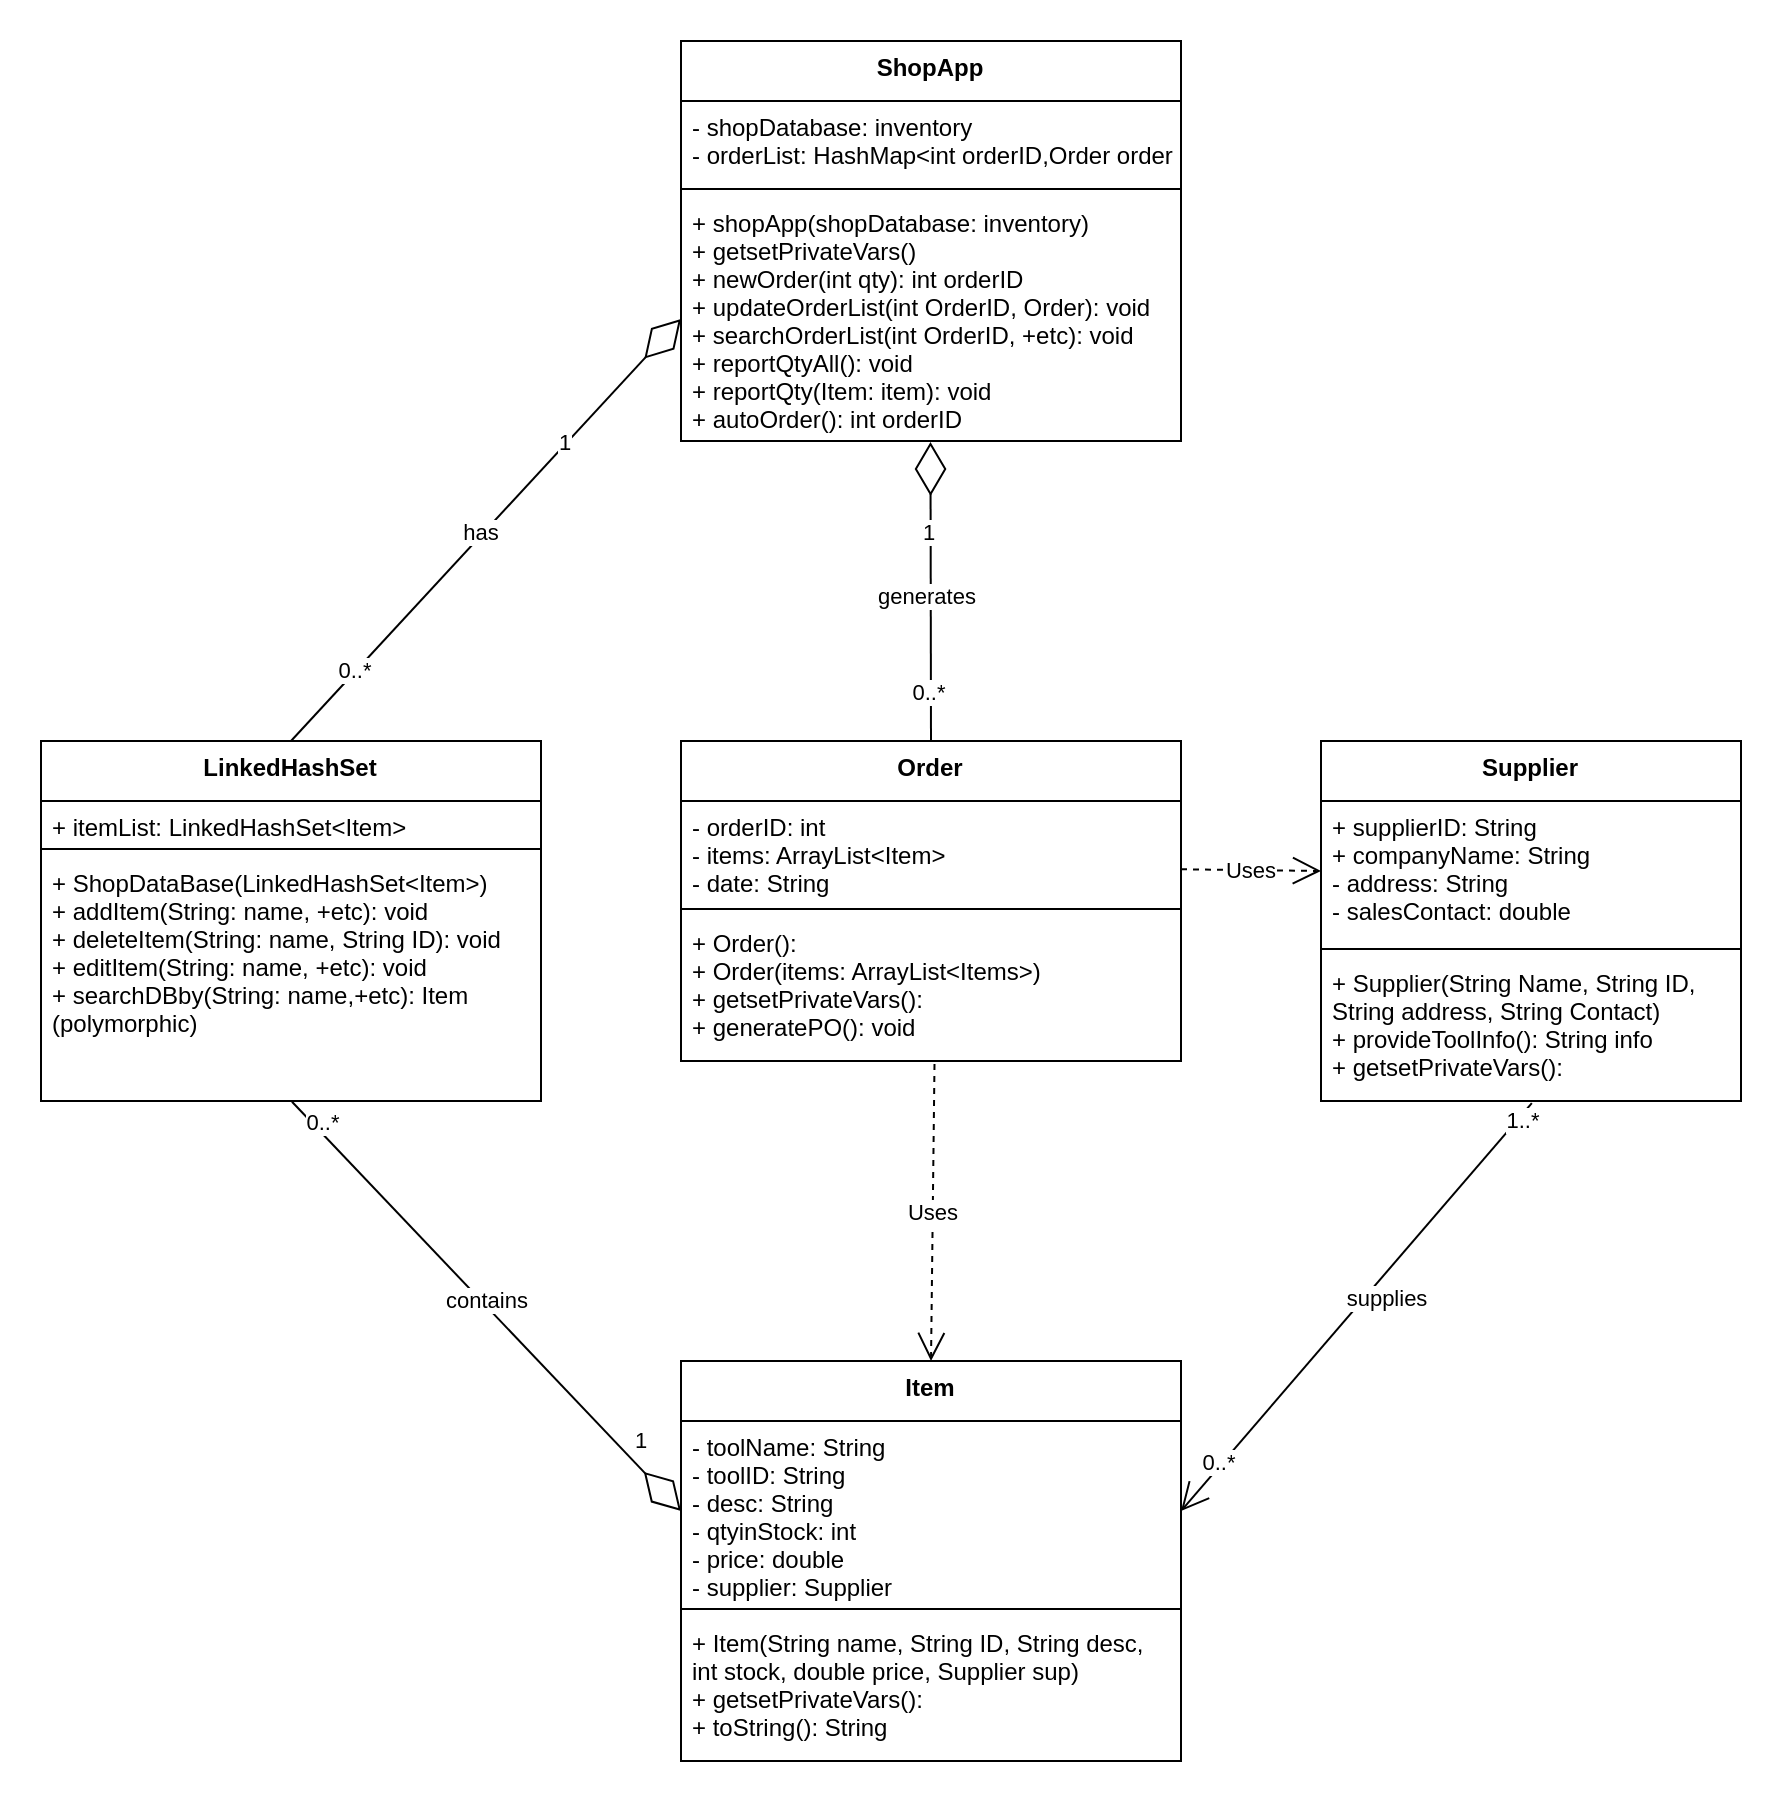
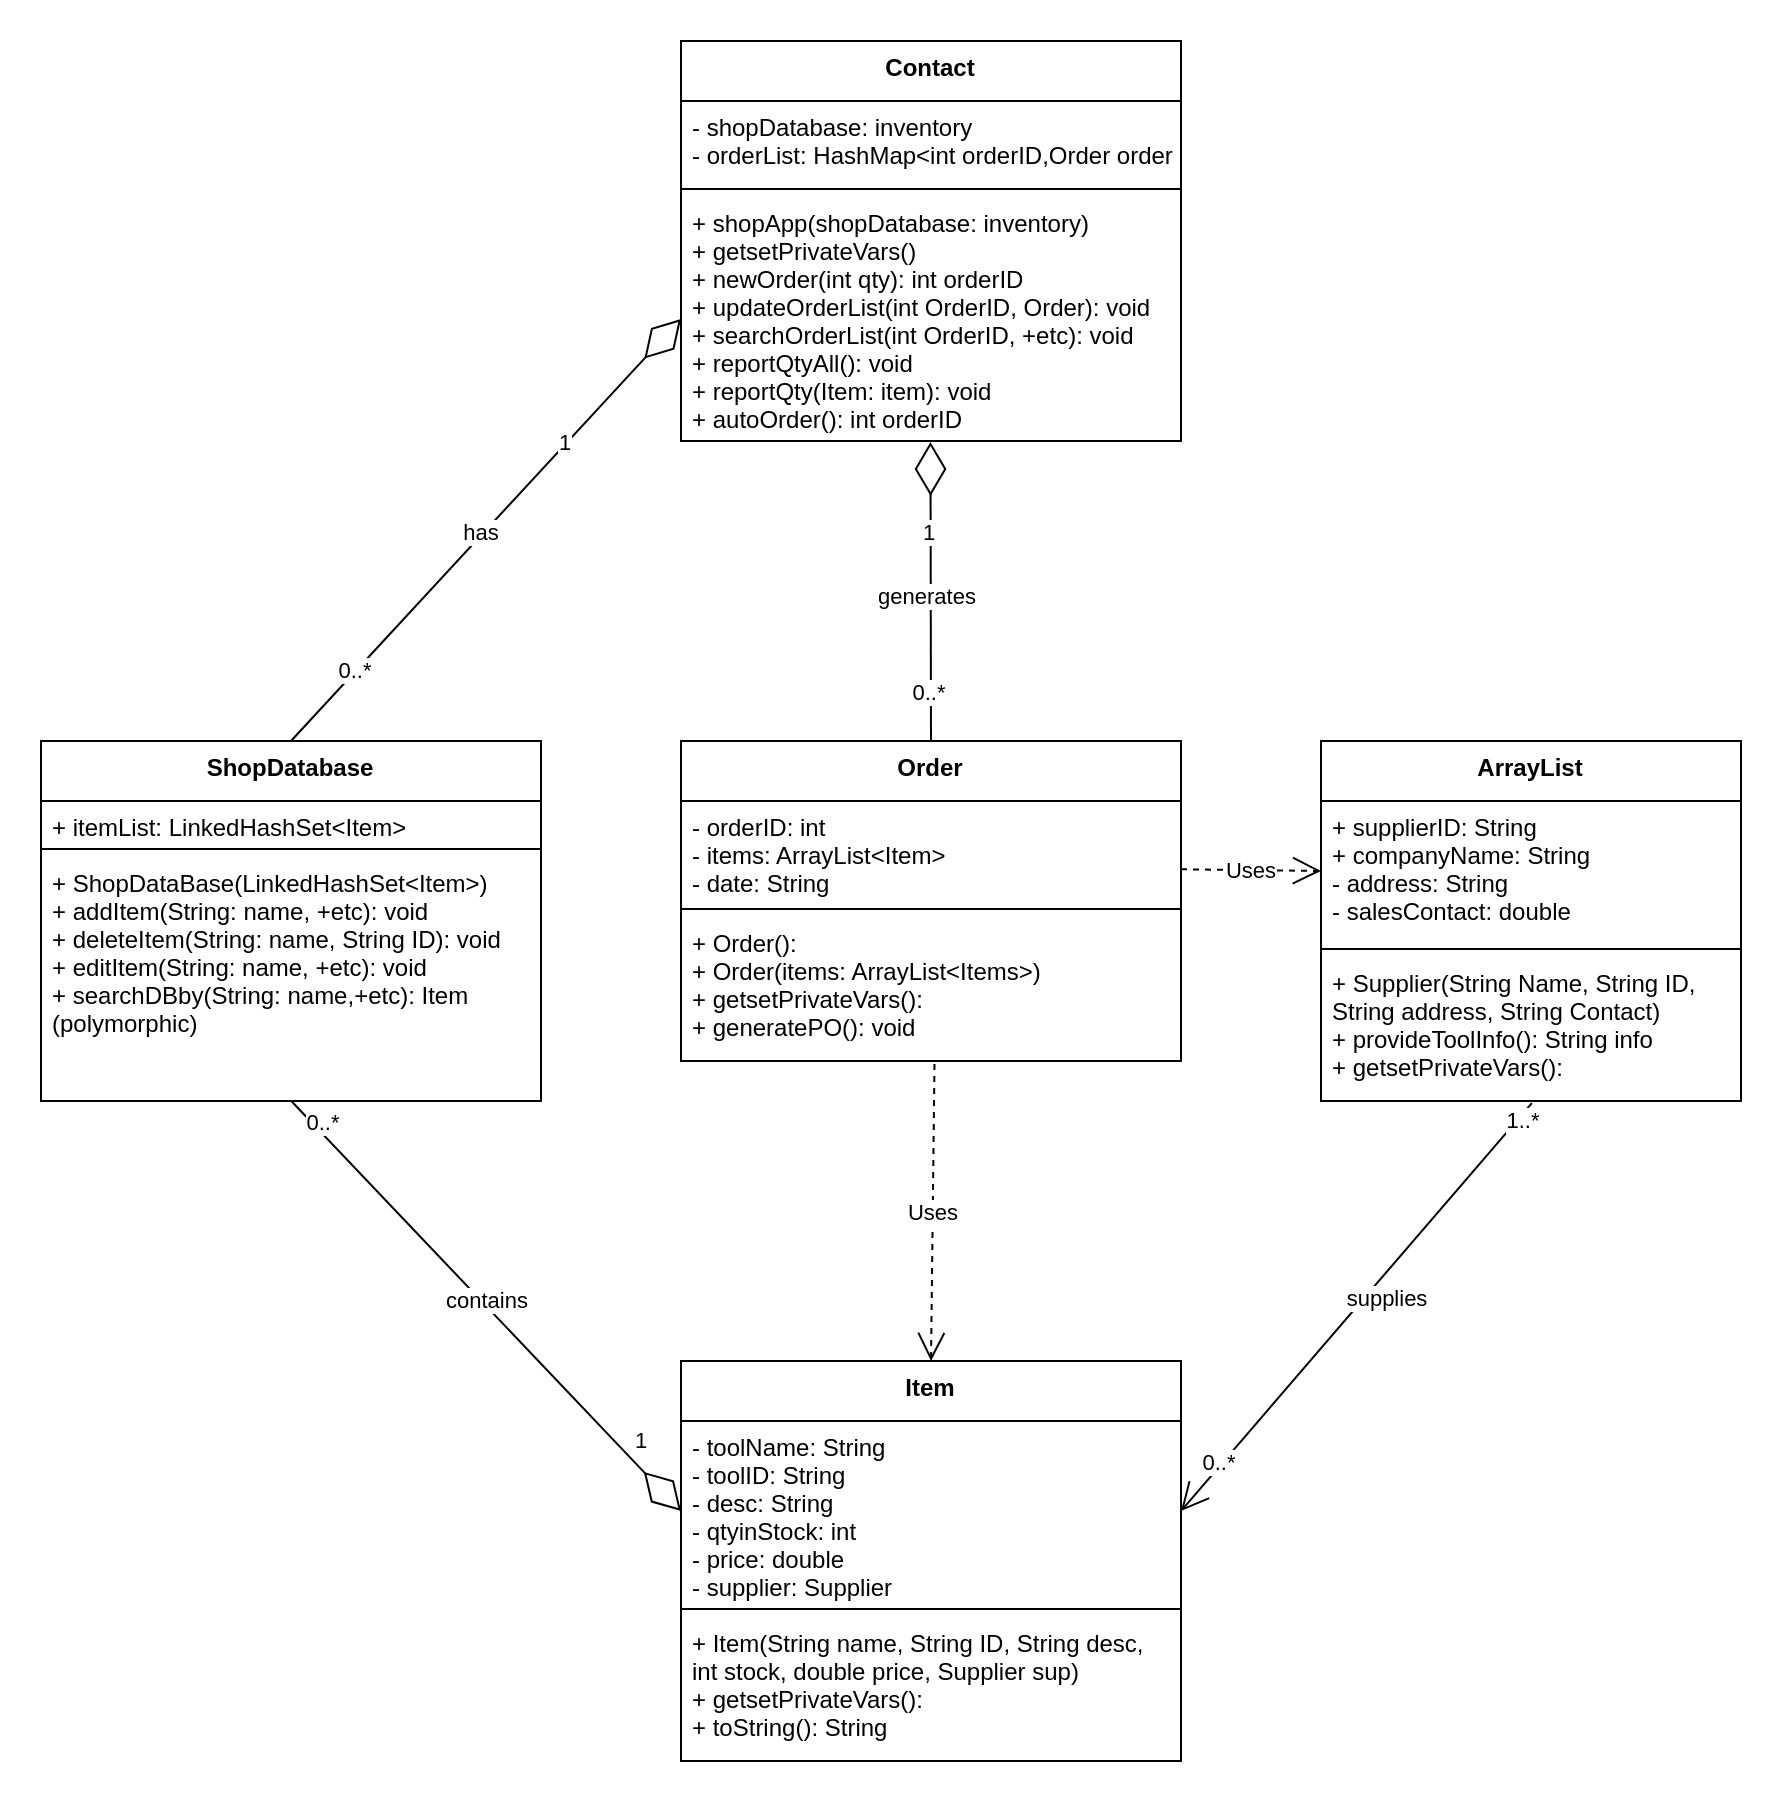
node "ShopApp": label "ShopApp" -> "Contact"
node "LinkedHashSet": label "LinkedHashSet" -> "ShopDatabase"
node "Supplier": label "Supplier" -> "ArrayList"
